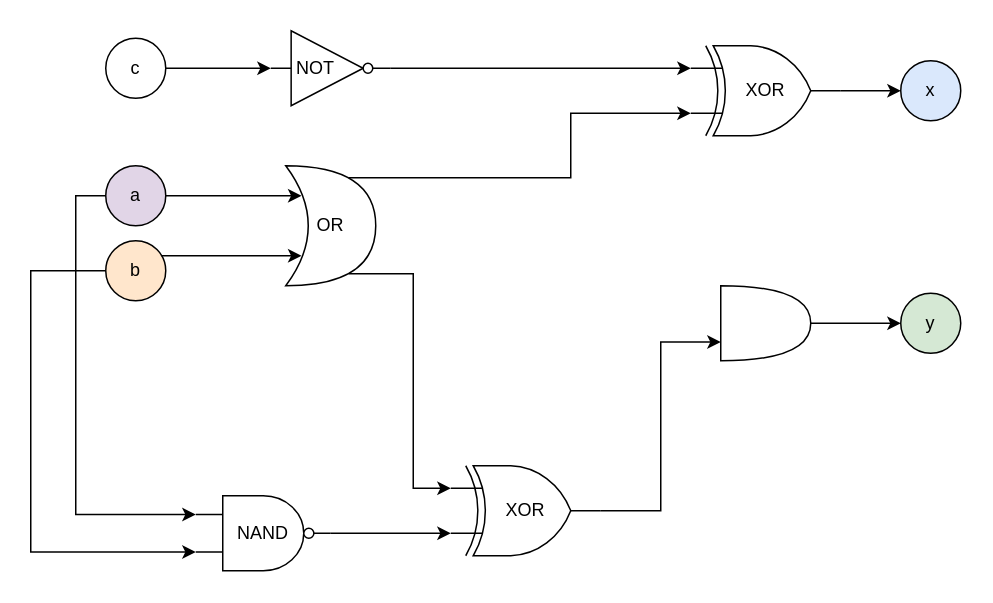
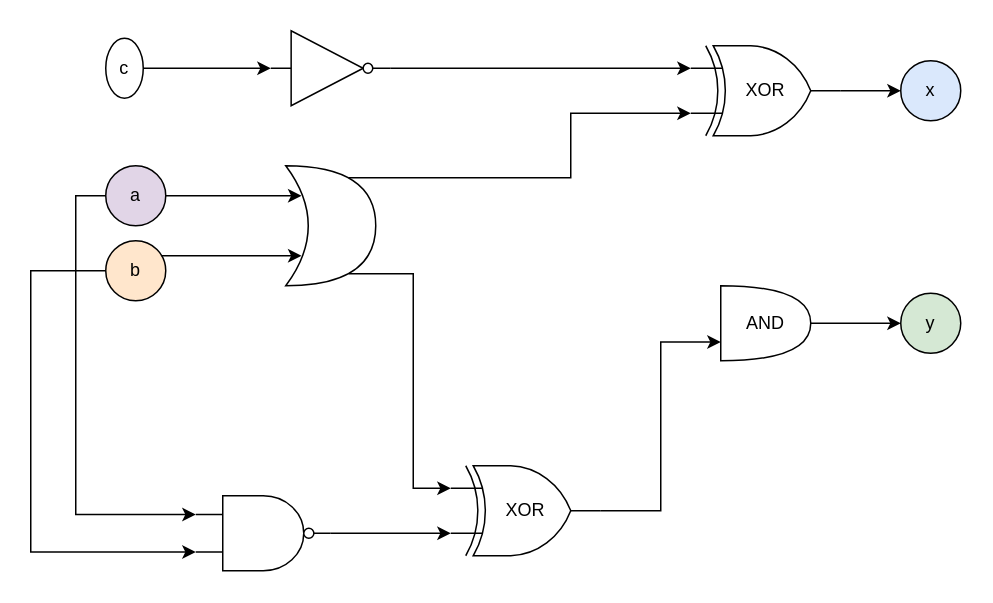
node "c": size 60x60 -> 38x60
node "NOT": removed
node "OR": removed
node "AND": added
node "NAND": removed
